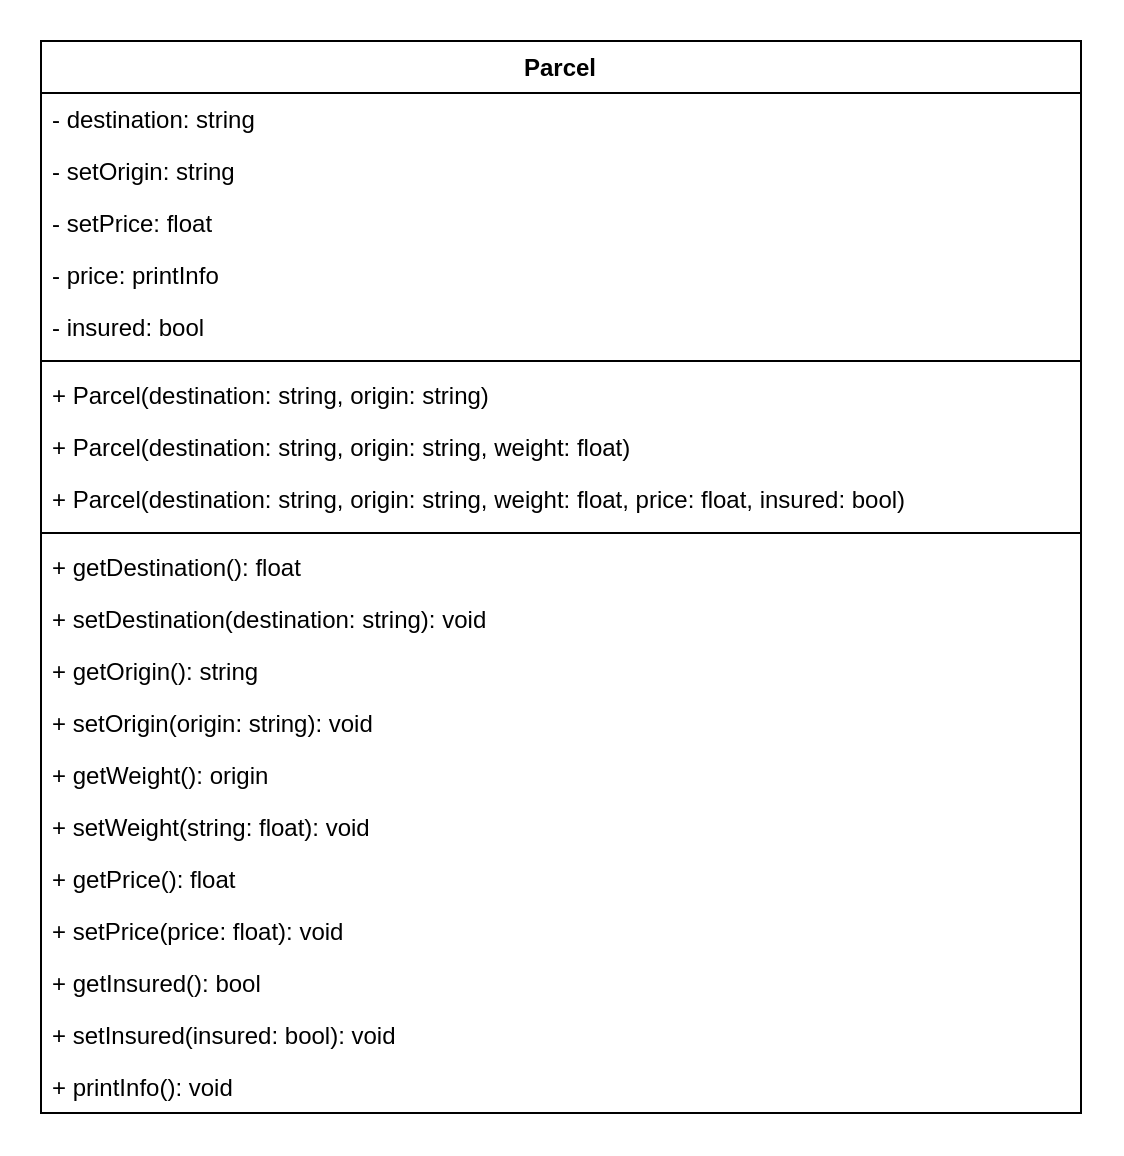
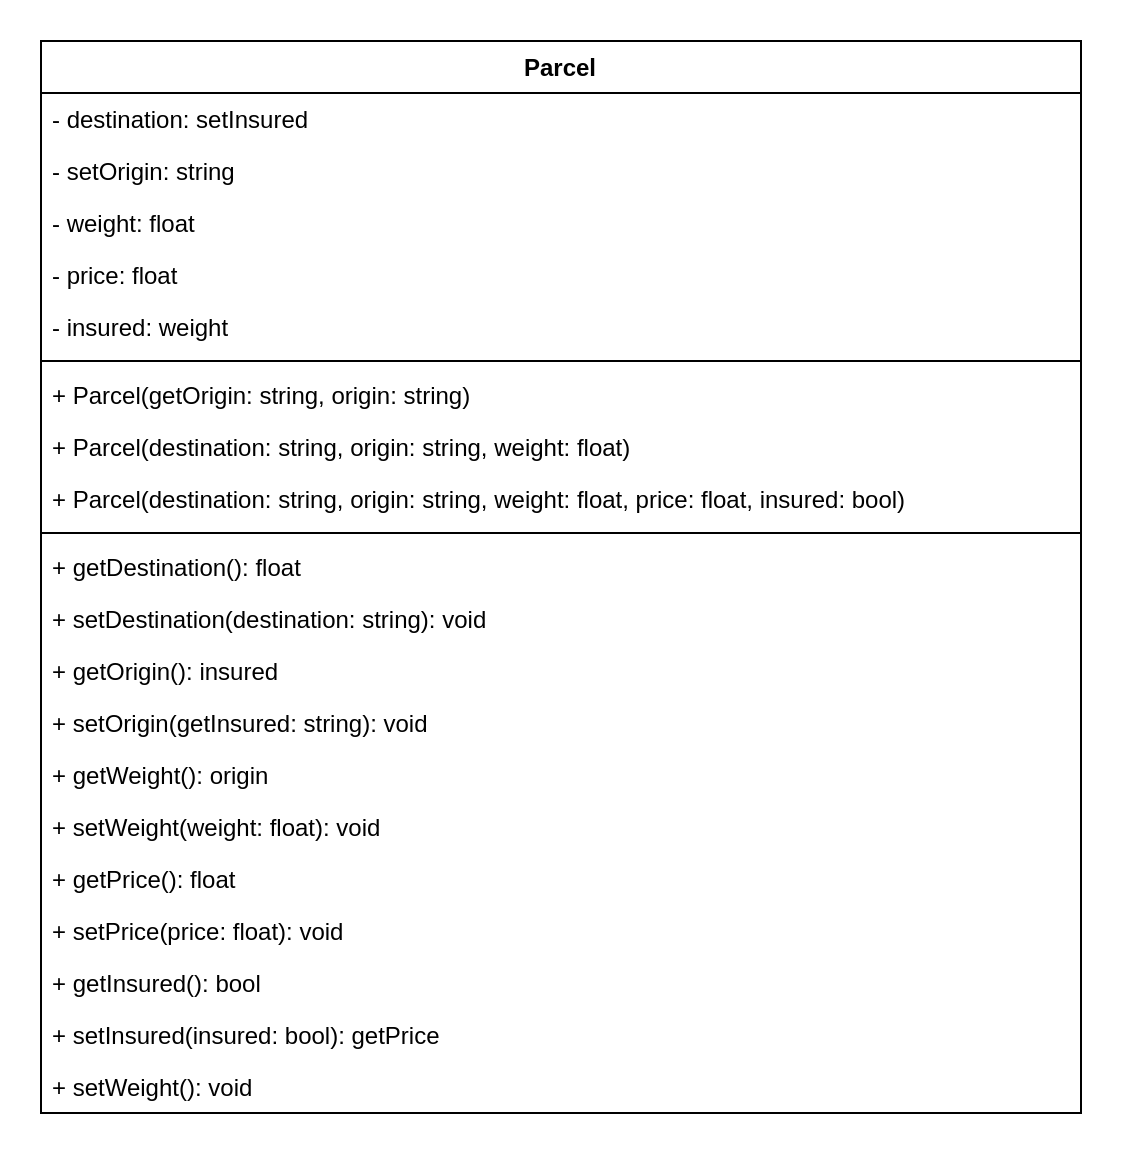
node "- destination: string": label "- destination: string" -> "- destination: setInsured"
node "- setPrice: float": label "- setPrice: float" -> "- weight: float"
node "- price: printInfo": label "- price: printInfo" -> "- price: float"
node "- insured: bool": label "- insured: bool" -> "- insured: weight"
node "+ Parcel(destination: string, origin: string)": label "+ Parcel(destination: string, origin: string)" -> "+ Parcel(getOrigin: string, origin: string)"
node "+ getOrigin(): string": label "+ getOrigin(): string" -> "+ getOrigin(): insured"
node "+ setOrigin(origin: string): void": label "+ setOrigin(origin: string): void" -> "+ setOrigin(getInsured: string): void"
node "+ setWeight(string: float): void": label "+ setWeight(string: float): void" -> "+ setWeight(weight: float): void"
node "+ setInsured(insured: bool): void": label "+ setInsured(insured: bool): void" -> "+ setInsured(insured: bool): getPrice"
node "+ printInfo(): void": label "+ printInfo(): void" -> "+ setWeight(): void"
